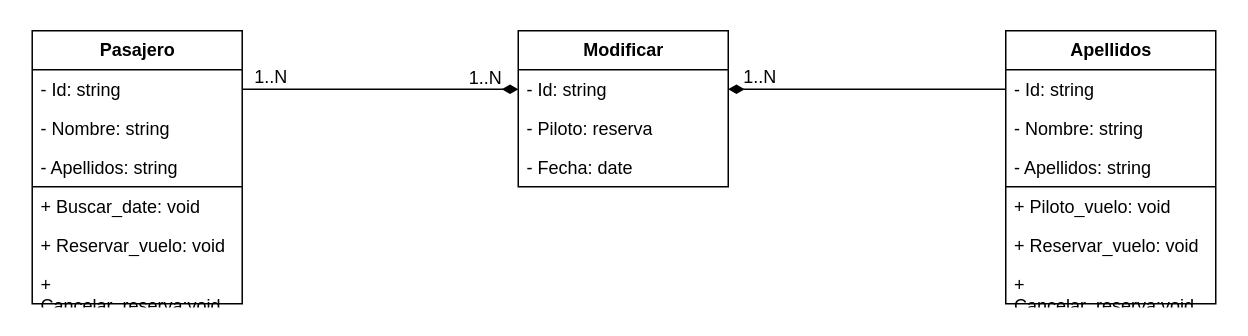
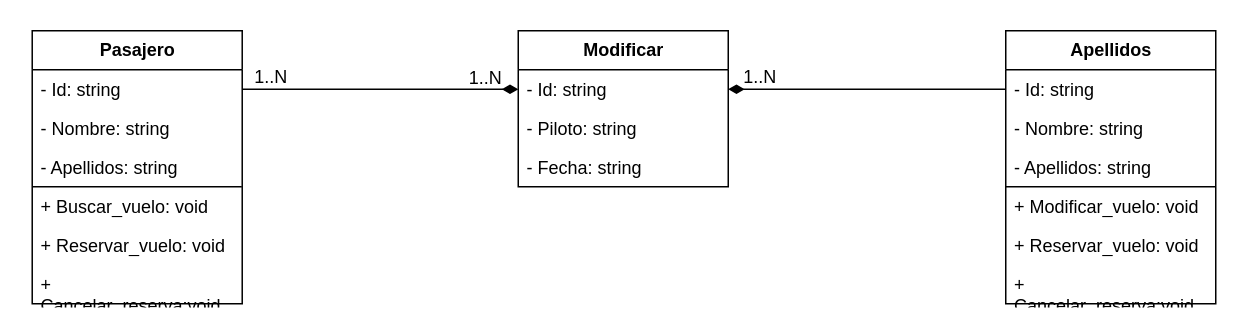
node "- Piloto: reserva": label "- Piloto: reserva" -> "- Piloto: string"
node "- Fecha: date": label "- Fecha: date" -> "- Fecha: string"
node "+ Buscar_date: void": label "+ Buscar_date: void" -> "+ Buscar_vuelo: void"
node "+ Piloto_vuelo: void": label "+ Piloto_vuelo: void" -> "+ Modificar_vuelo: void"
